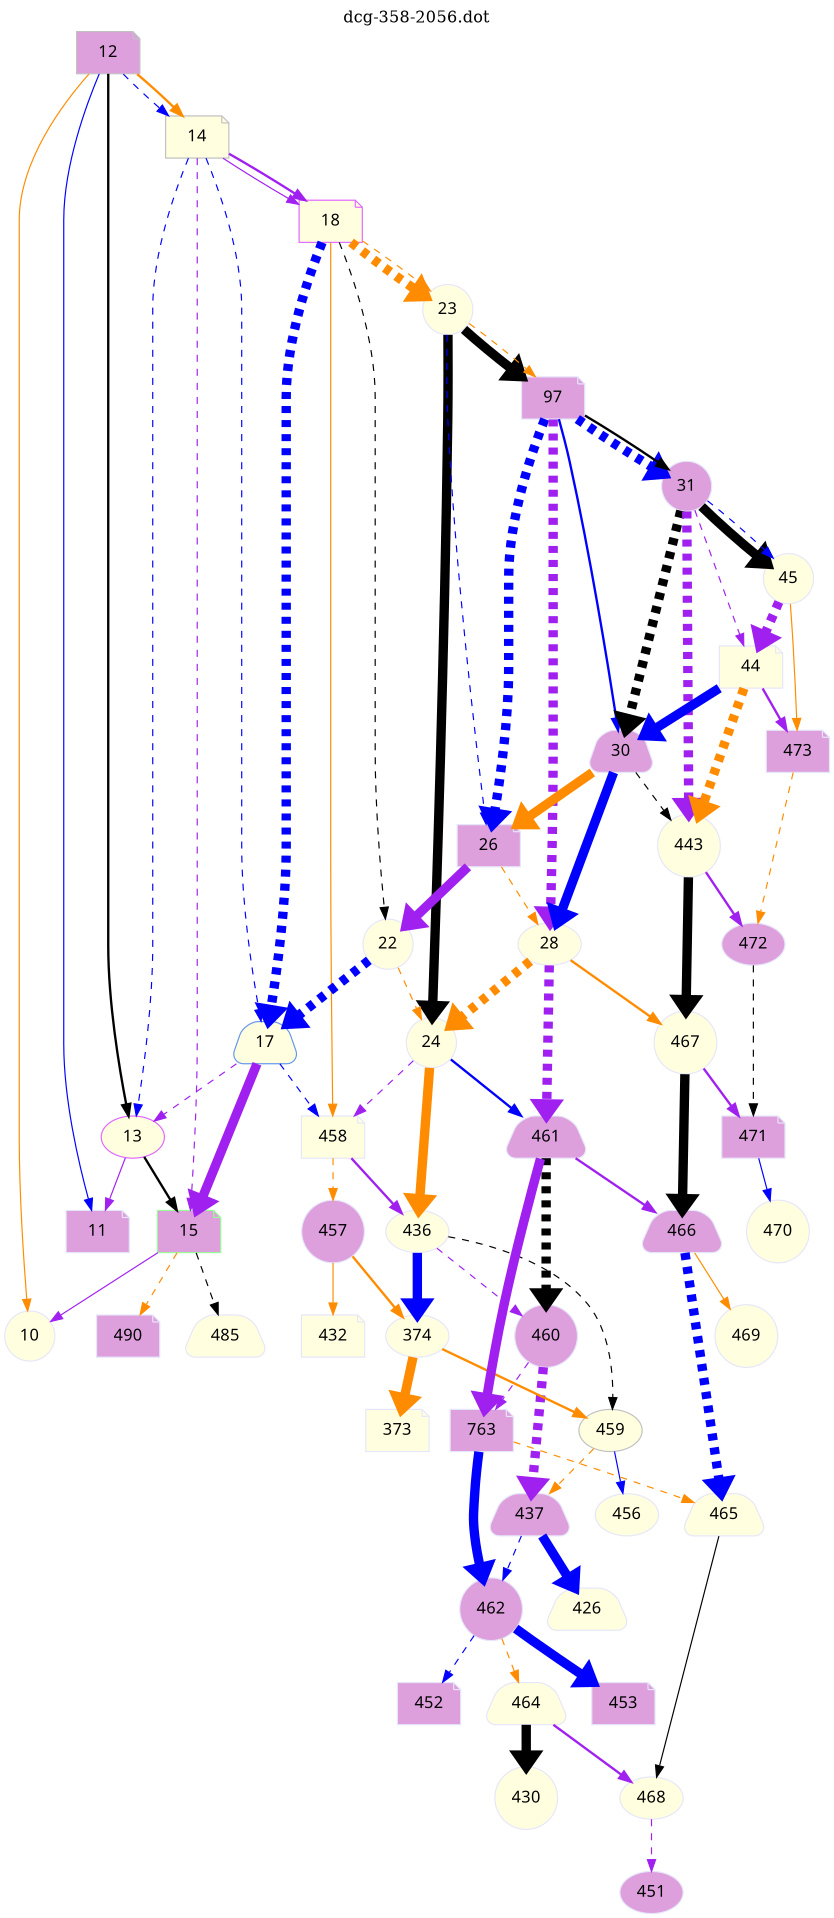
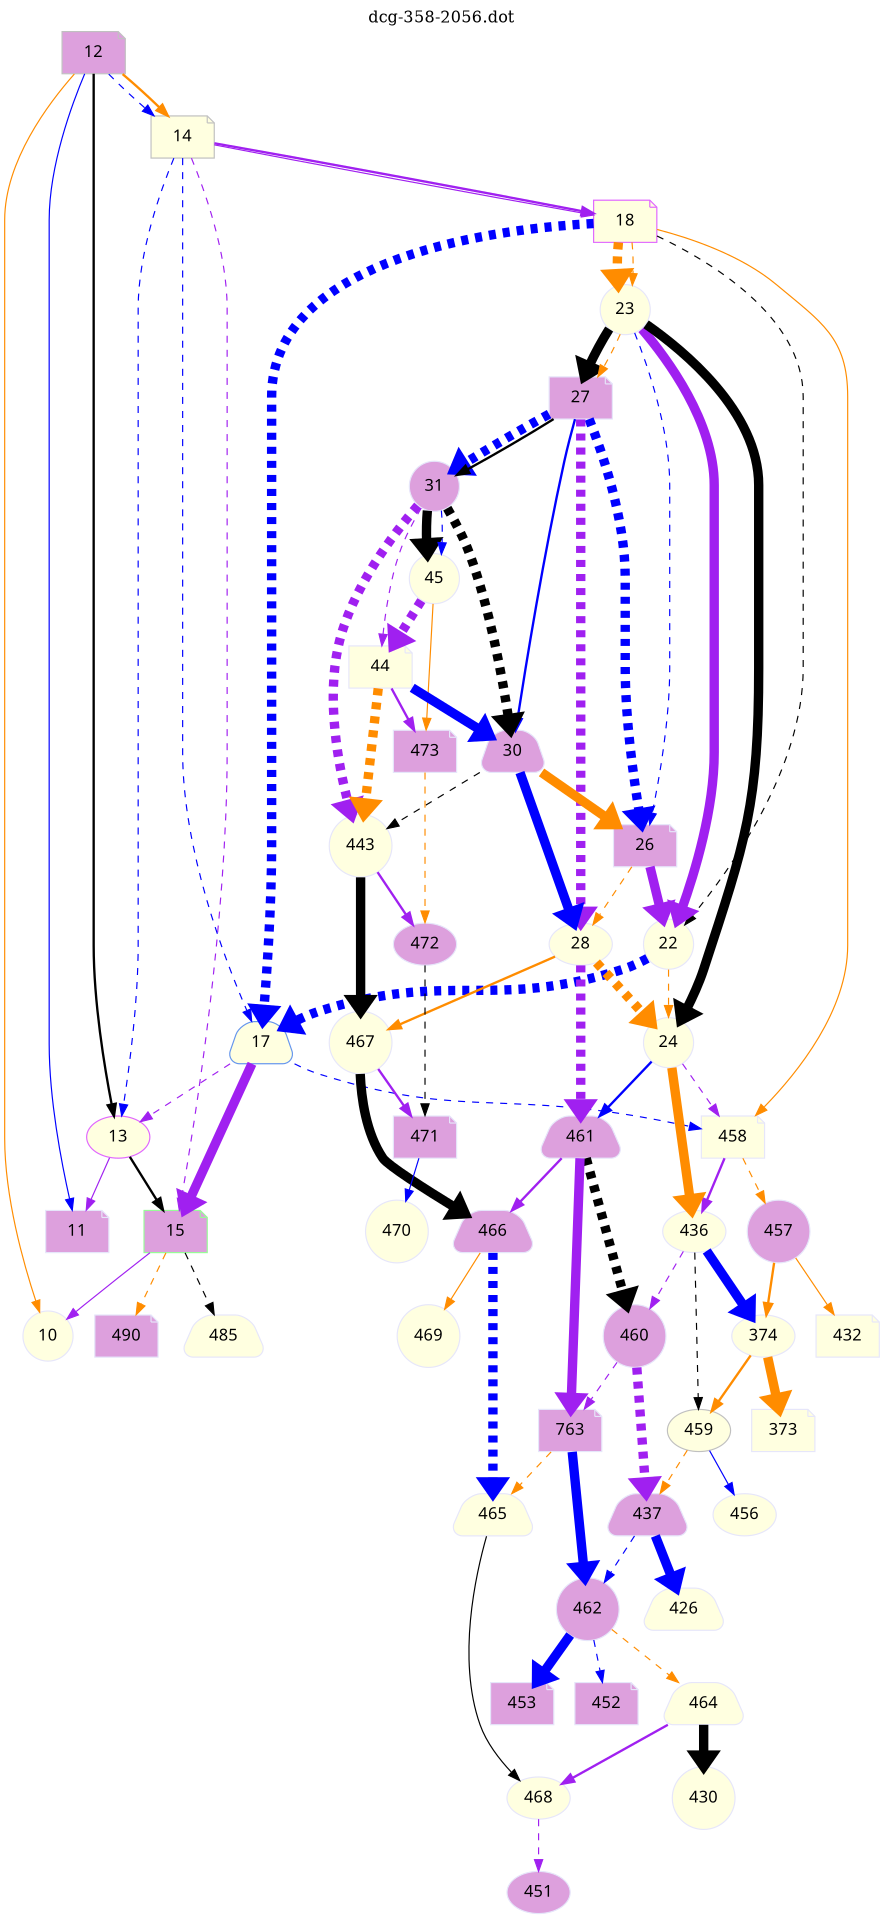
node "97": label "97" -> "27"
edge "23" -> "22": added
